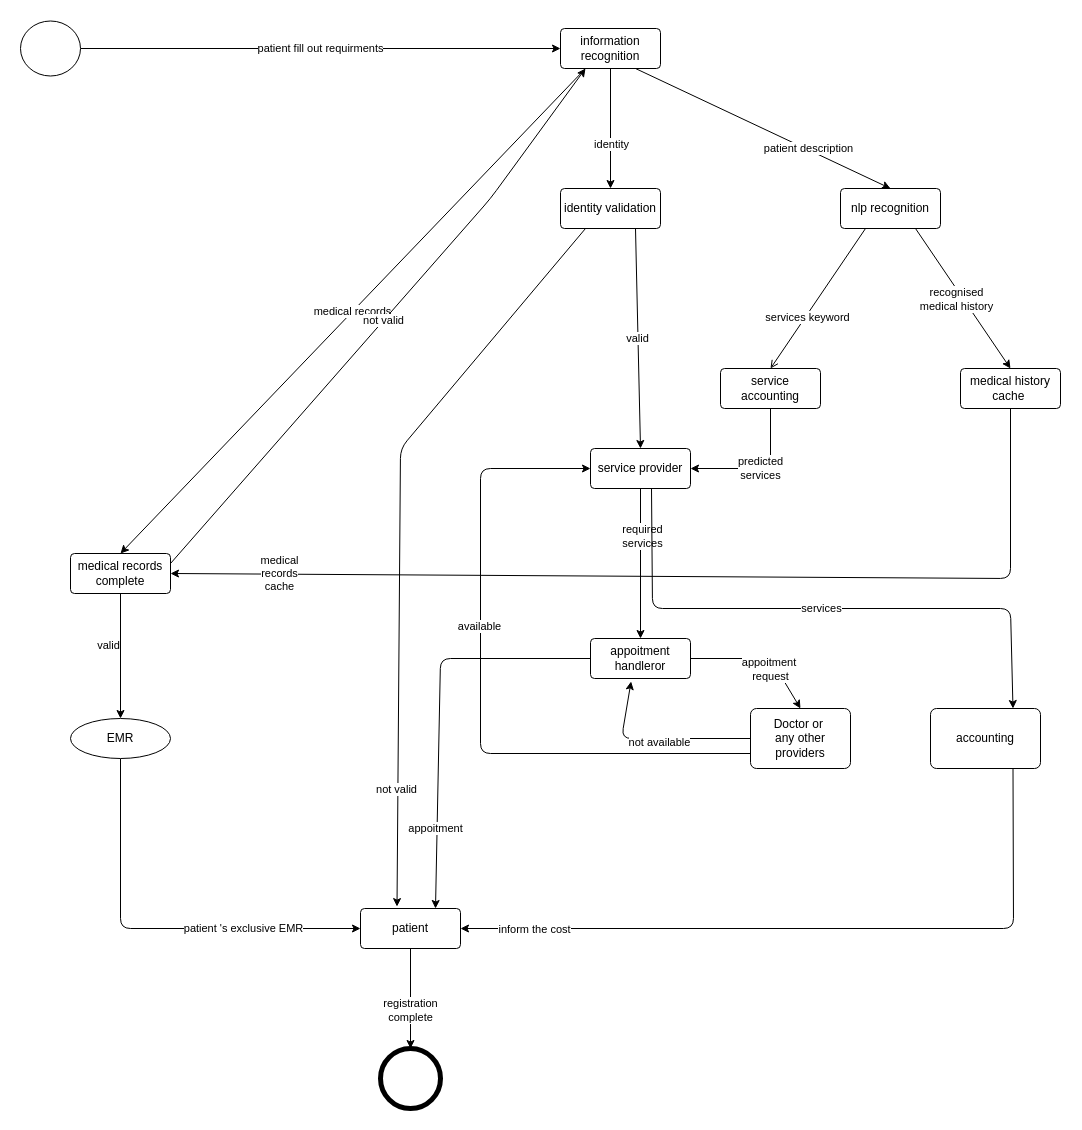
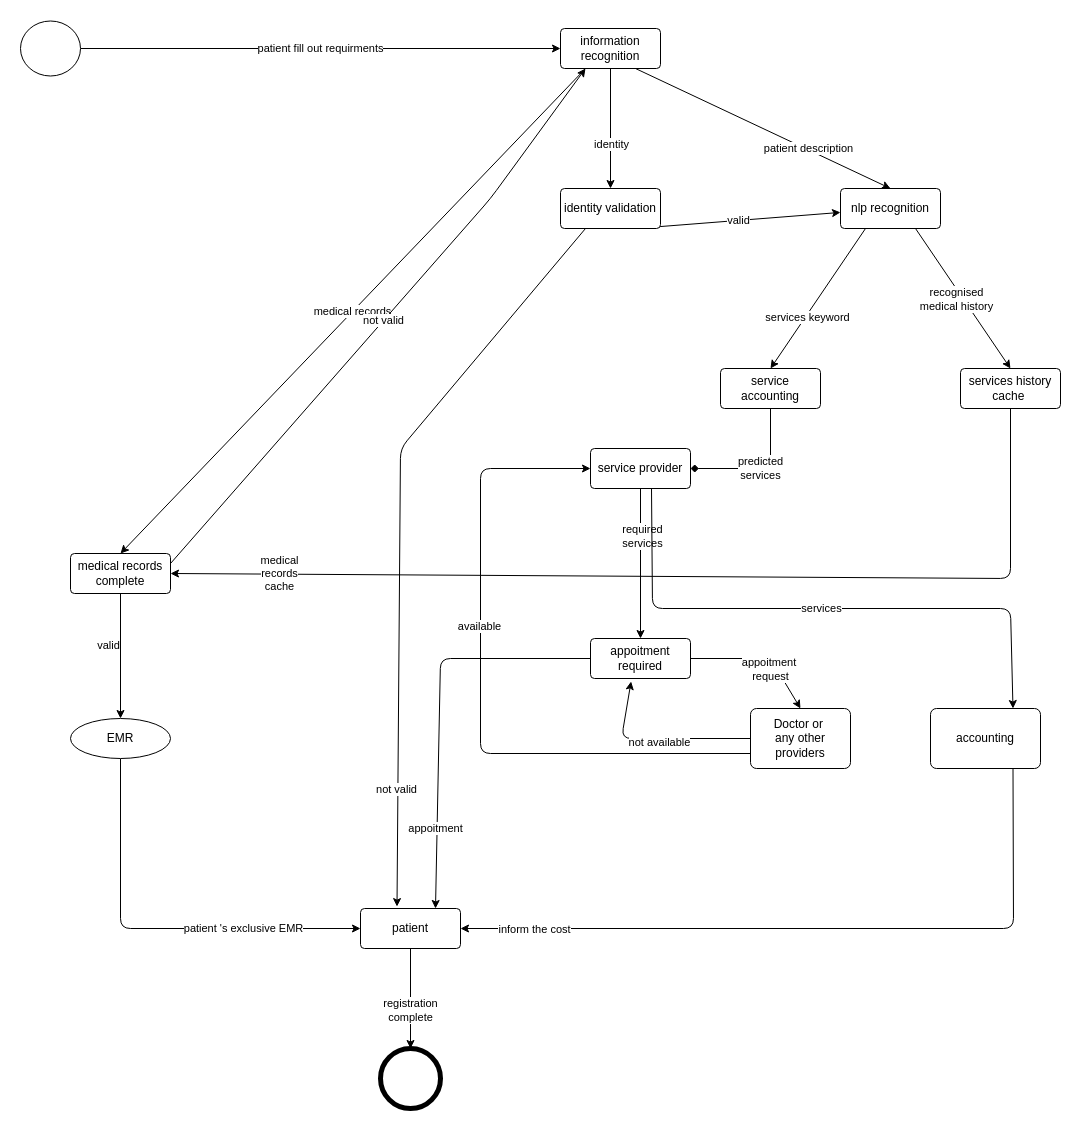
edge "identity validation" -> "service provider": now "identity validation" -> "nlp recognition"
edge "nlp recognition" -> "service accounting": arrowhead open -> classic
node "medical history cache": label "medical history cache" -> "services history cache"
edge "service accounting" -> "service provider": arrowhead classic -> diamond
node "appoitment handleror": label "appoitment handleror" -> "appoitment required"
